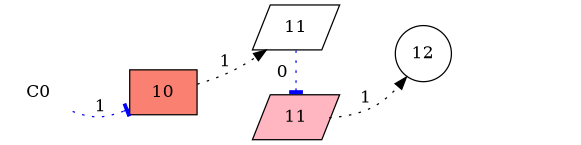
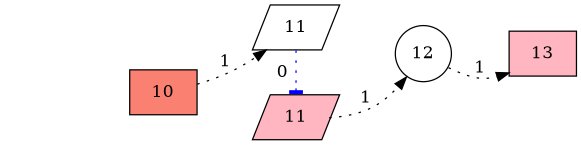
node "13": added
node "C0": removed
